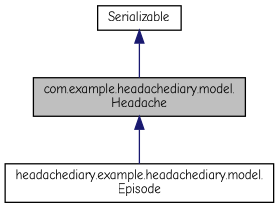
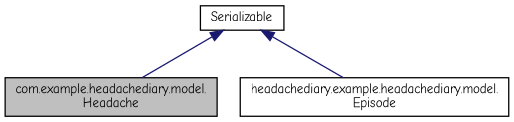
edge "headachediary.example.headachediary.model. Episode" -> "com.example.headachediary.model. Headache": now "headachediary.example.headachediary.model. Episode" -> "Serializable"
